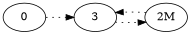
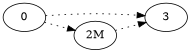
edge "3" -> "2M": now "0" -> "2M"
